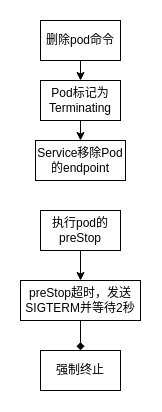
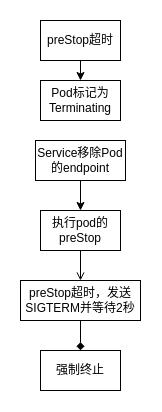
node "删除pod命令": label "删除pod命令" -> "preStop超时"
edge "Pod标记为 Terminating" -> "Service移除Pod的endpoint": removed
edge "Service移除Pod的endpoint" -> "执行pod的preStop": added
edge "执行pod的preStop" -> "preStop超时，发送SIGTERM并等待2秒": arrowhead classic -> open
